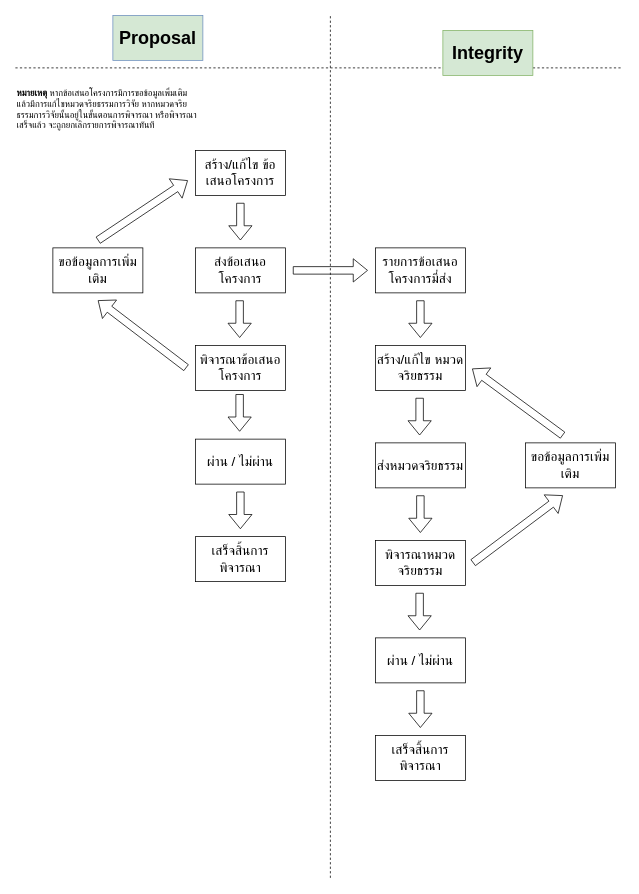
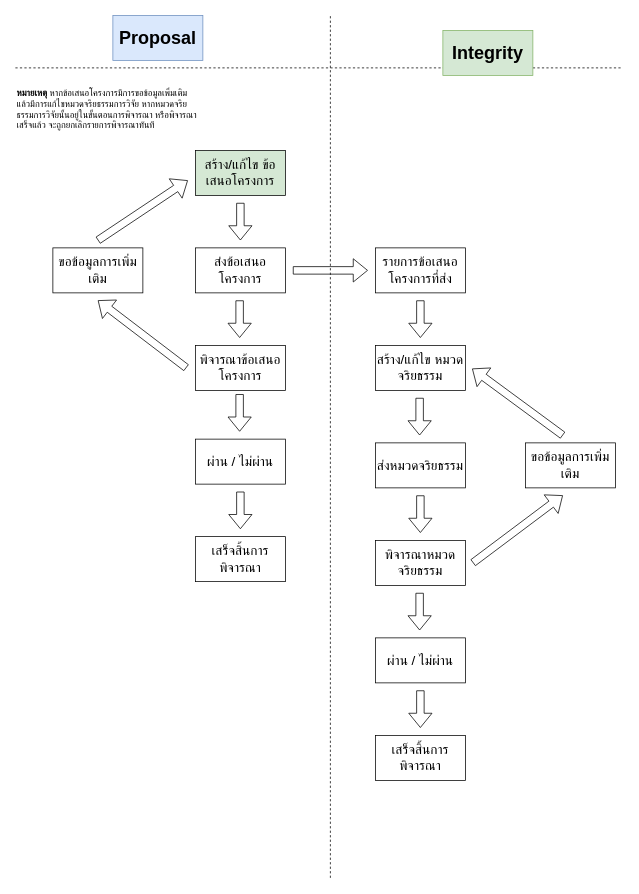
node "Proposal": fillcolor #d5e8d4 -> #dae8fc
node "สร้าง/แก้ไข ข้อเสนอโครงการ": fillcolor #ffffff -> #d5e8d4
node "รายการข้อเสนอโครงการมี่ส่ง": label "รายการข้อเสนอโครงการมี่ส่ง" -> "รายการข้อเสนอโครงการที่ส่ง"
